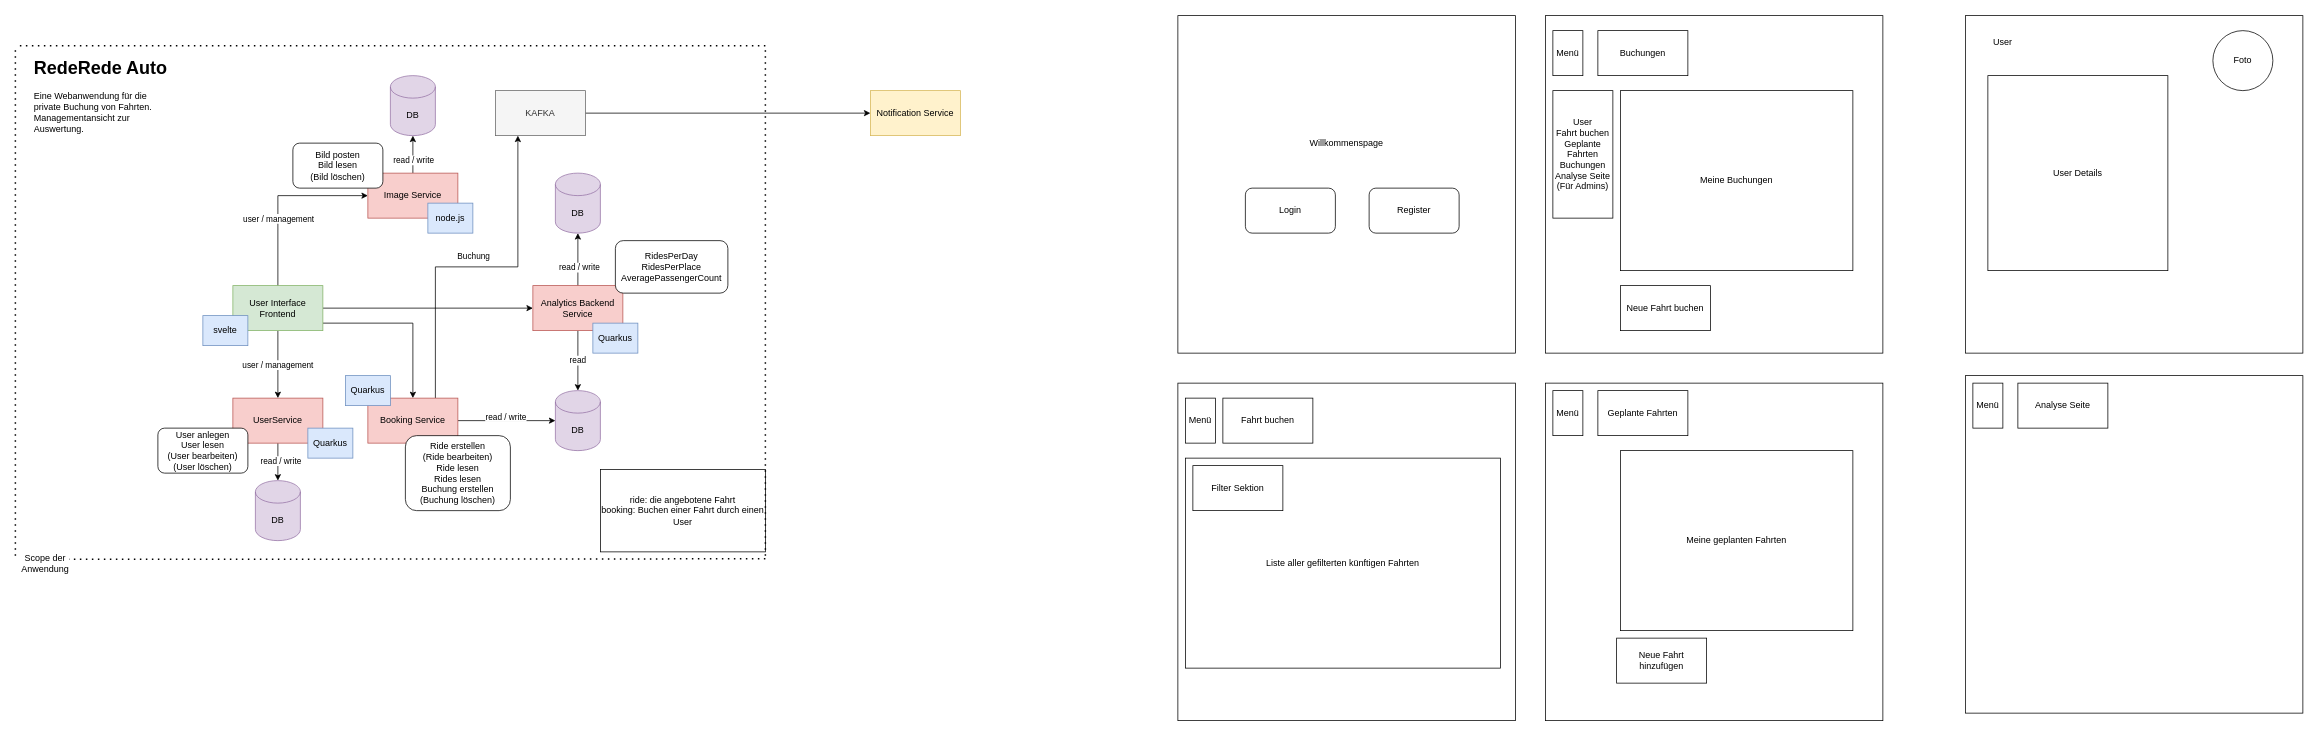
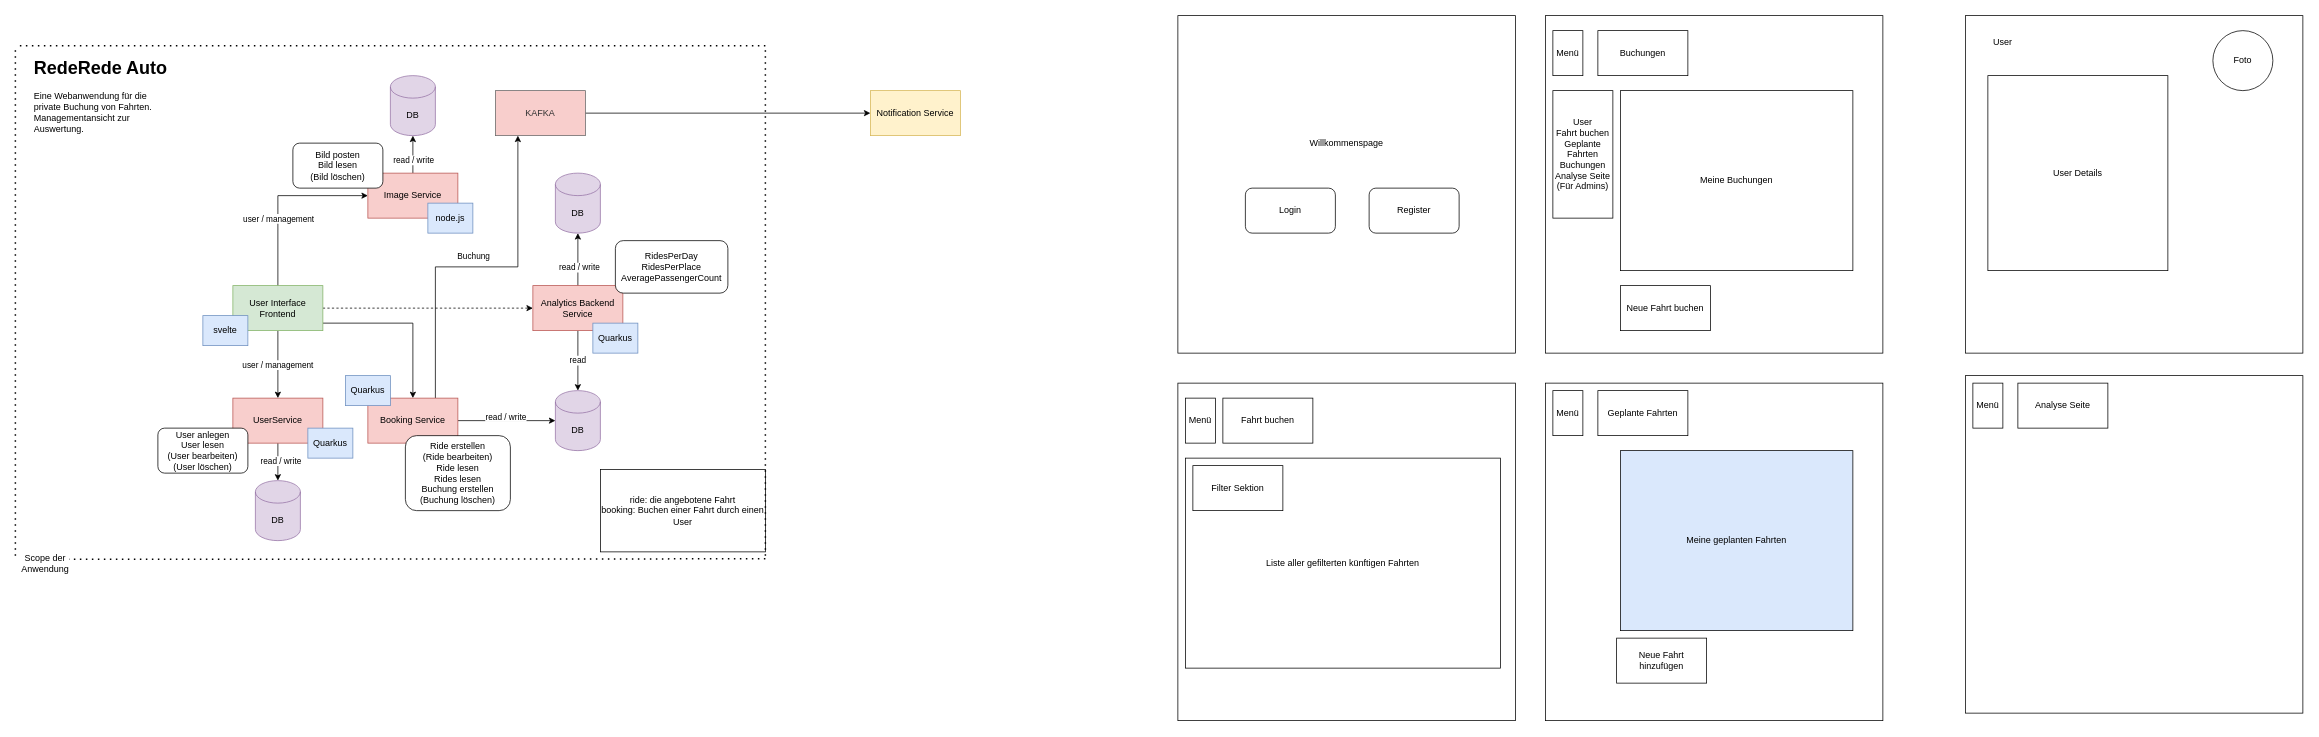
node "KAFKA": fillcolor #f5f5f5 -> #f8cecc
edge "User Interface Frontend" -> "Analytics Backend Service": style solid -> dashed
node "Meine geplanten Fahrten": fillcolor #ffffff -> #dae8fc
